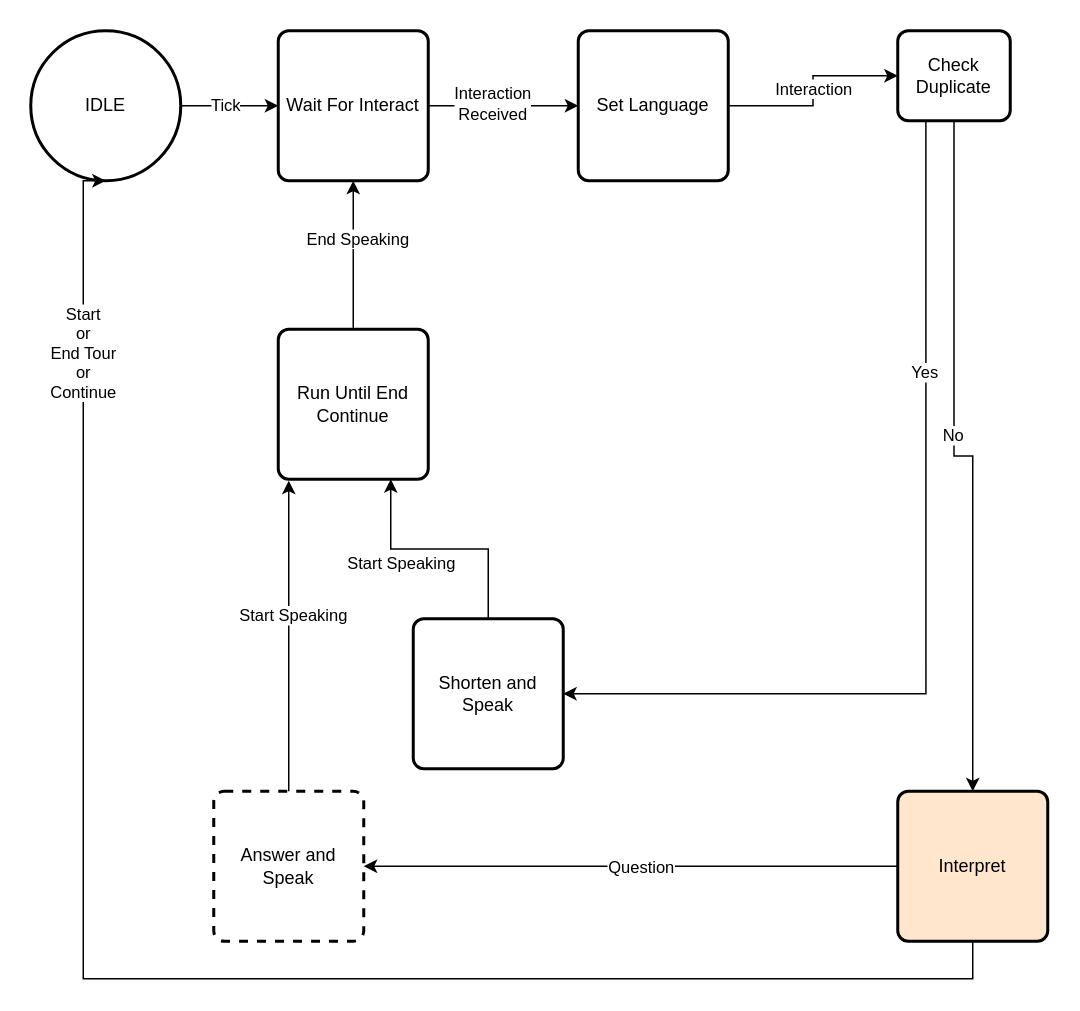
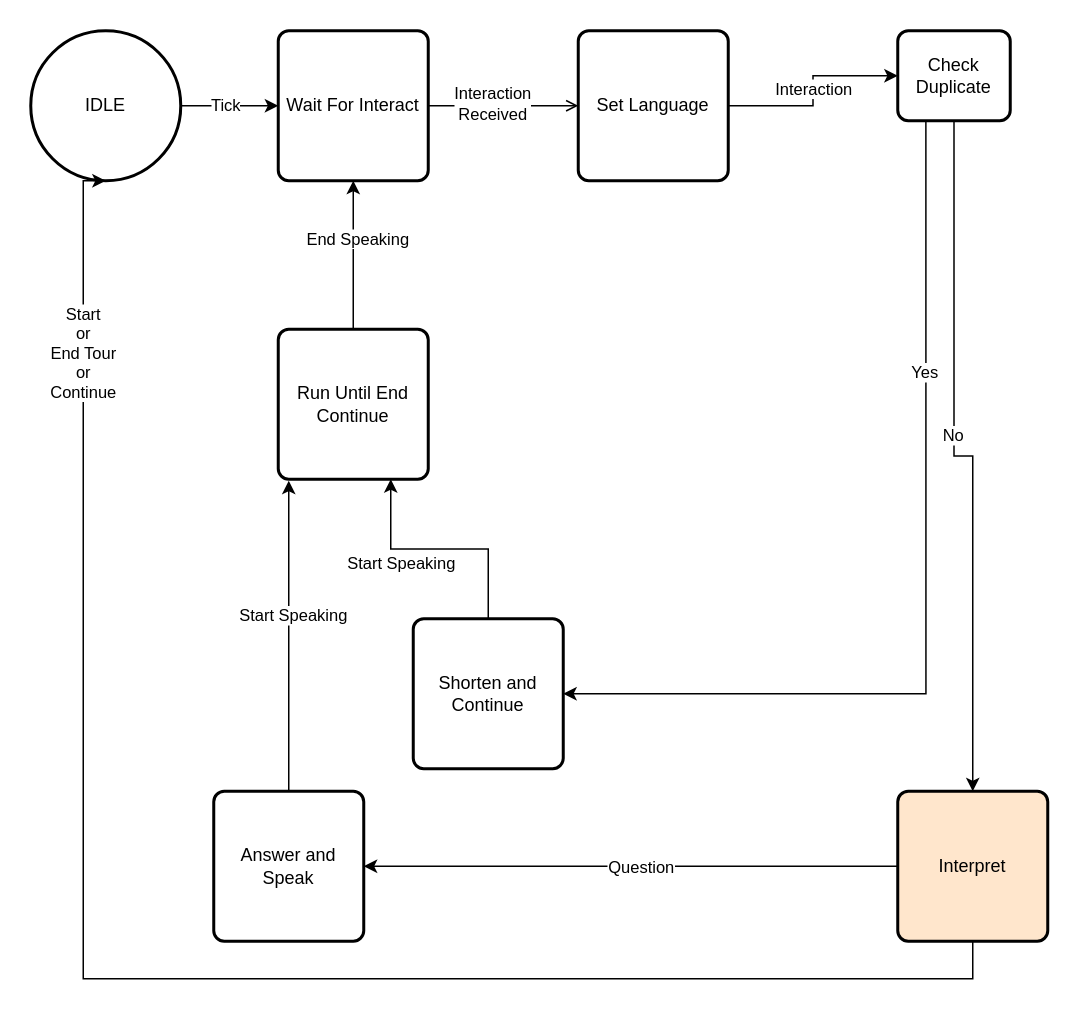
edge "Wait For Interact" -> "Set Language": arrowhead classic -> open
node "Shorten and Speak": label "Shorten and Speak" -> "Shorten and Continue"
node "Answer and Speak": style dashed -> solid
